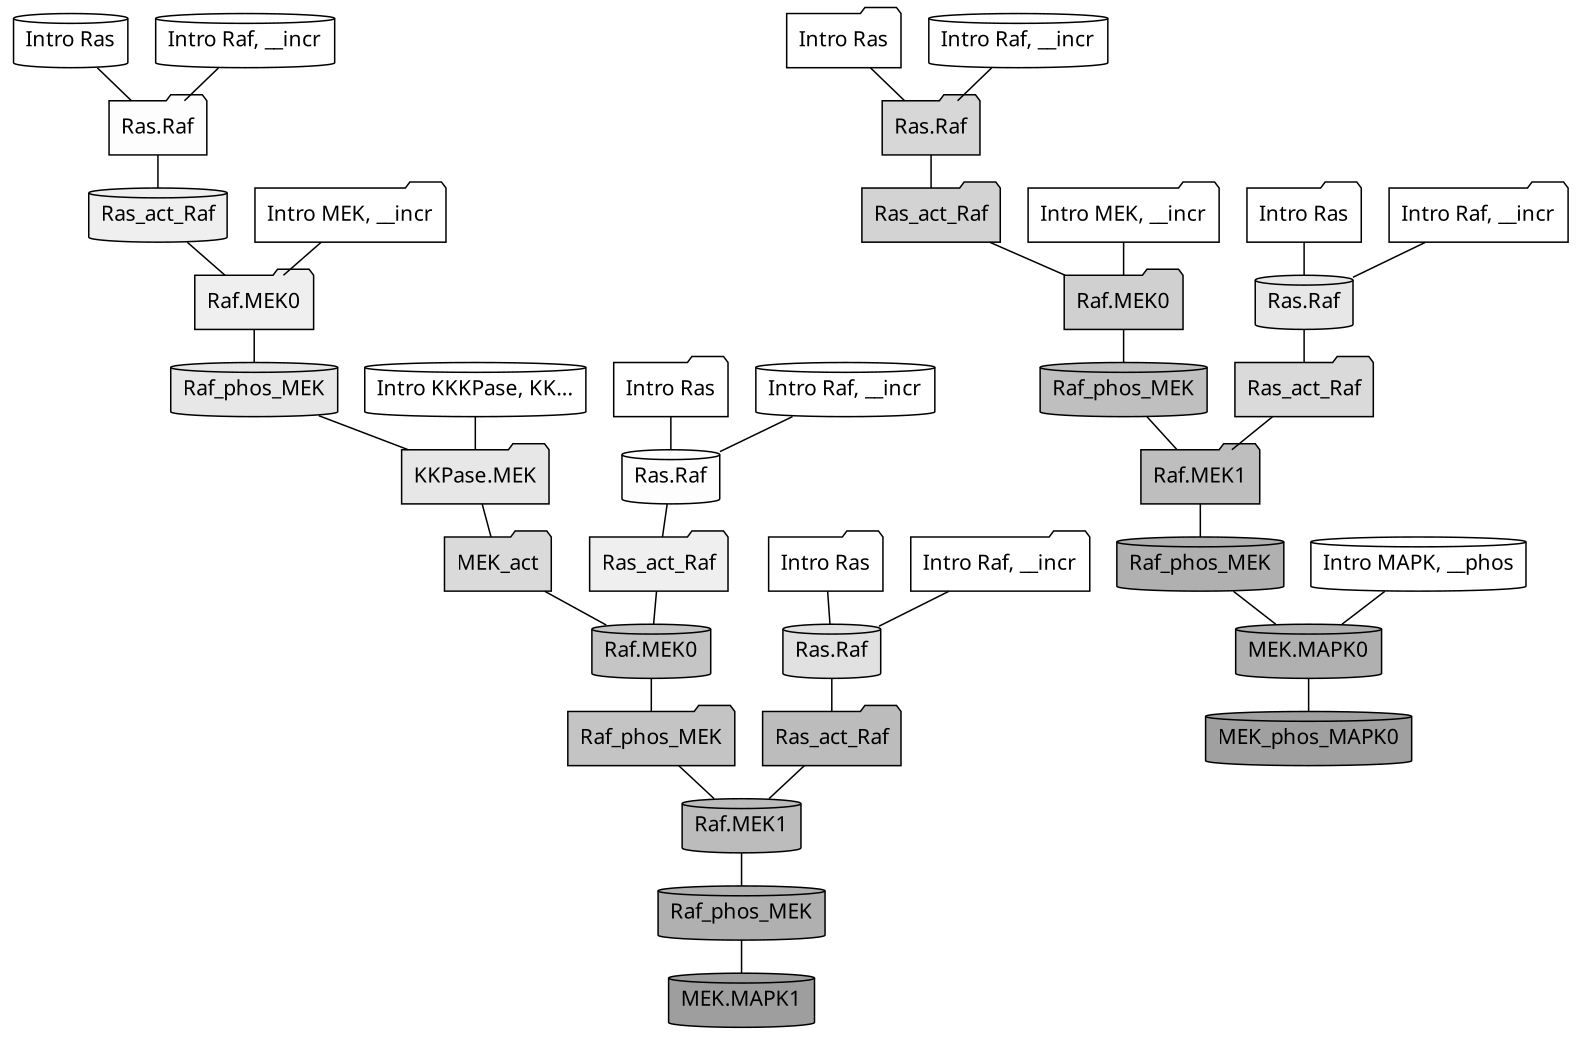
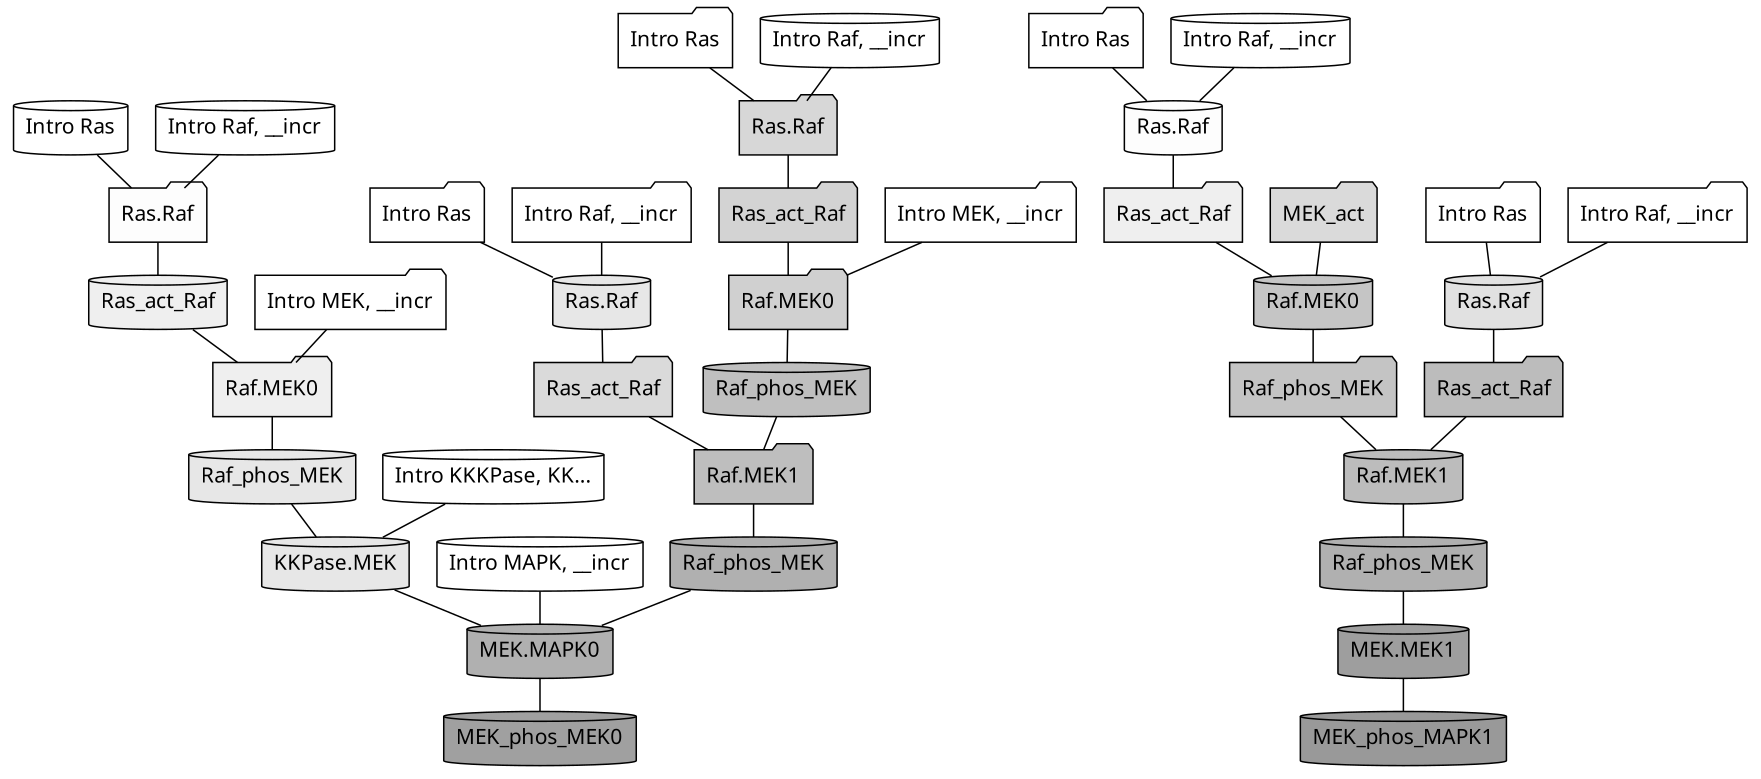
node "KKPase.MEK": shape folder -> cylinder
edge "KKPase.MEK" -- "MEK_act": now "KKPase.MEK" -- "MEK.MAPK0"
node "Intro MAPK, __phos": label "Intro MAPK, __phos" -> "Intro MAPK, __incr"
node "MEK_phos_MAPK0": label "MEK_phos_MAPK0" -> "MEK_phos_MEK0"
node "MEK_phos_MAPK1": added
node "MEK.MAPK1": label "MEK.MAPK1" -> "MEK.MEK1"
